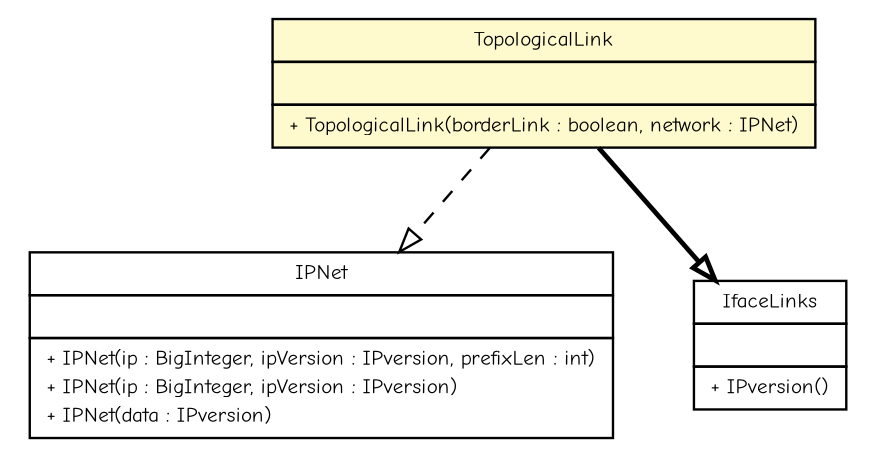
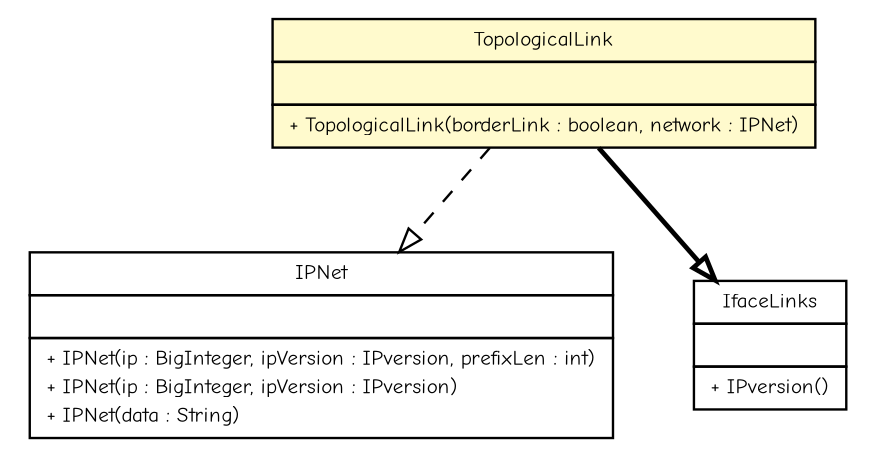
node "IPNet": text "+ IPNet(data : IPversion)" -> "+ IPNet(data : String)"
